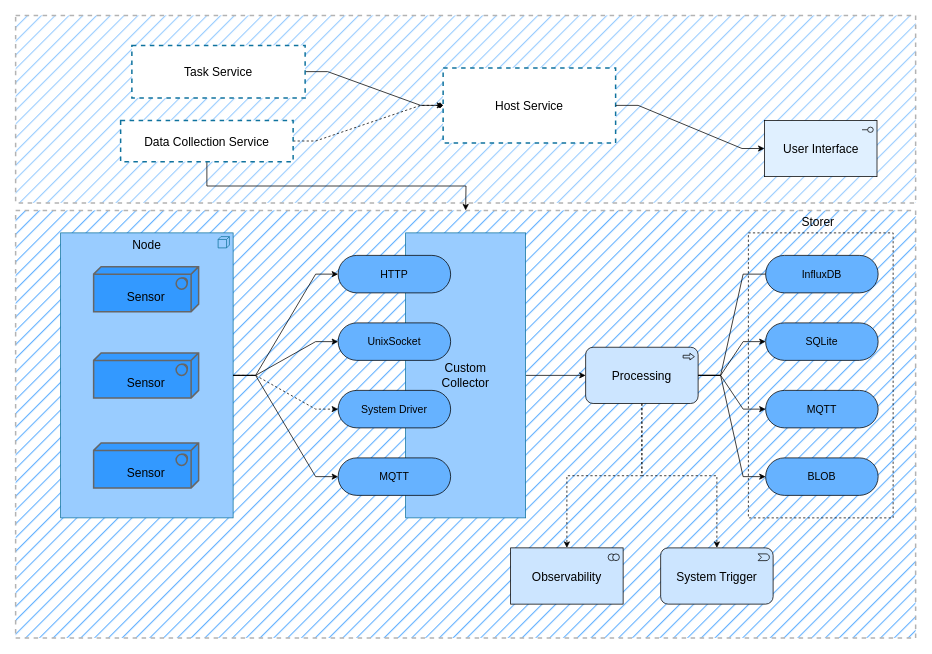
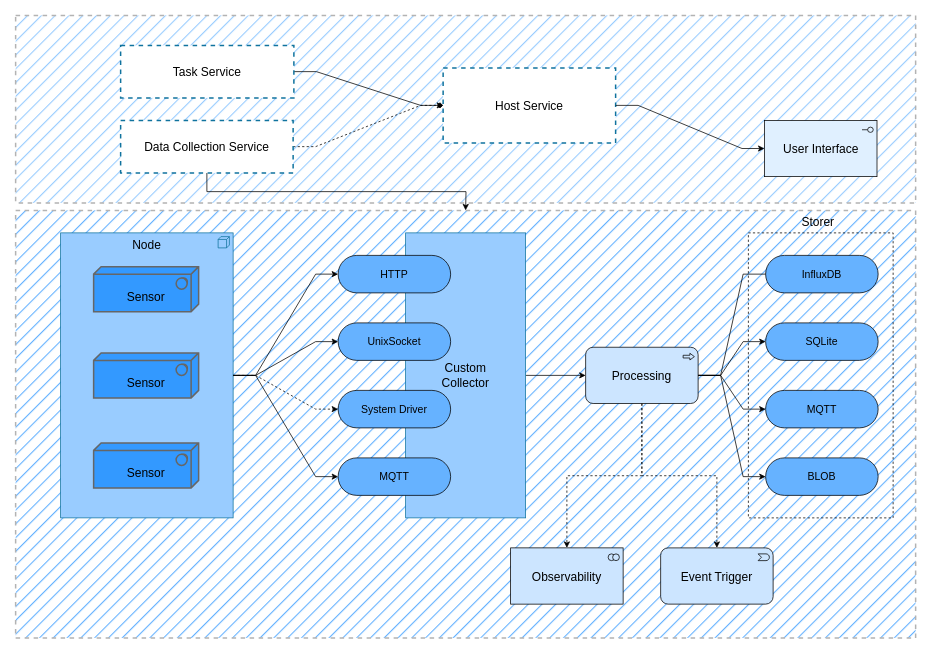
node "Task Service": moved (218, 72) -> (207, 72)
node "Data Collection Service": size 173x41 -> 173x53
node "System Trigger": label "System Trigger" -> "Event Trigger"
